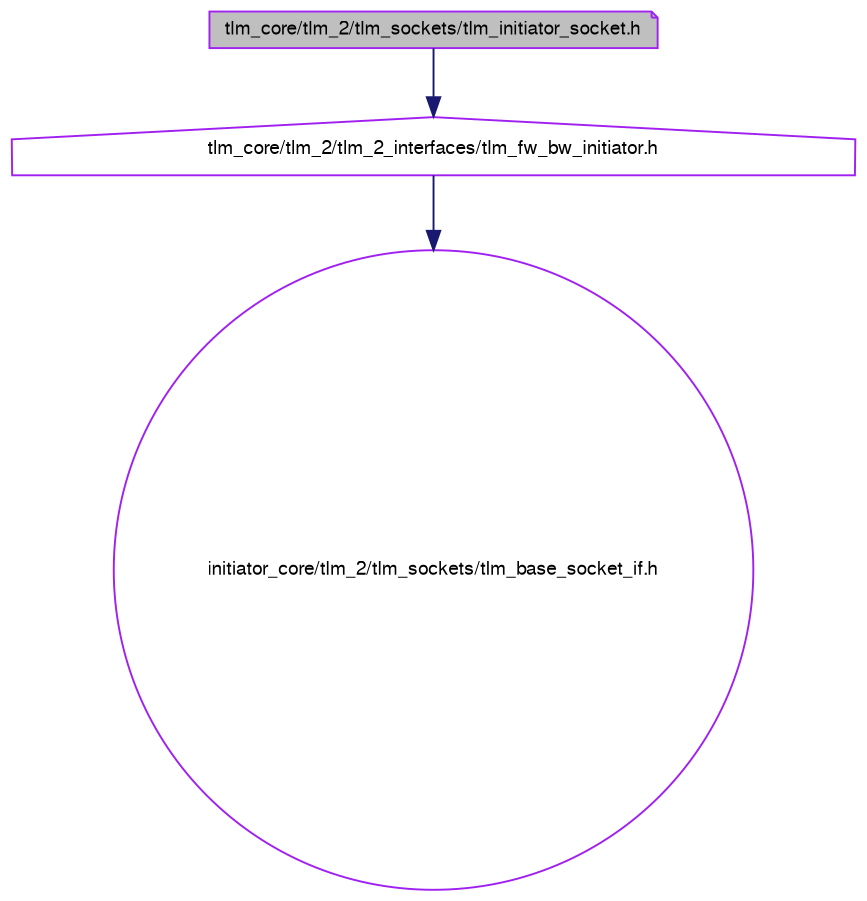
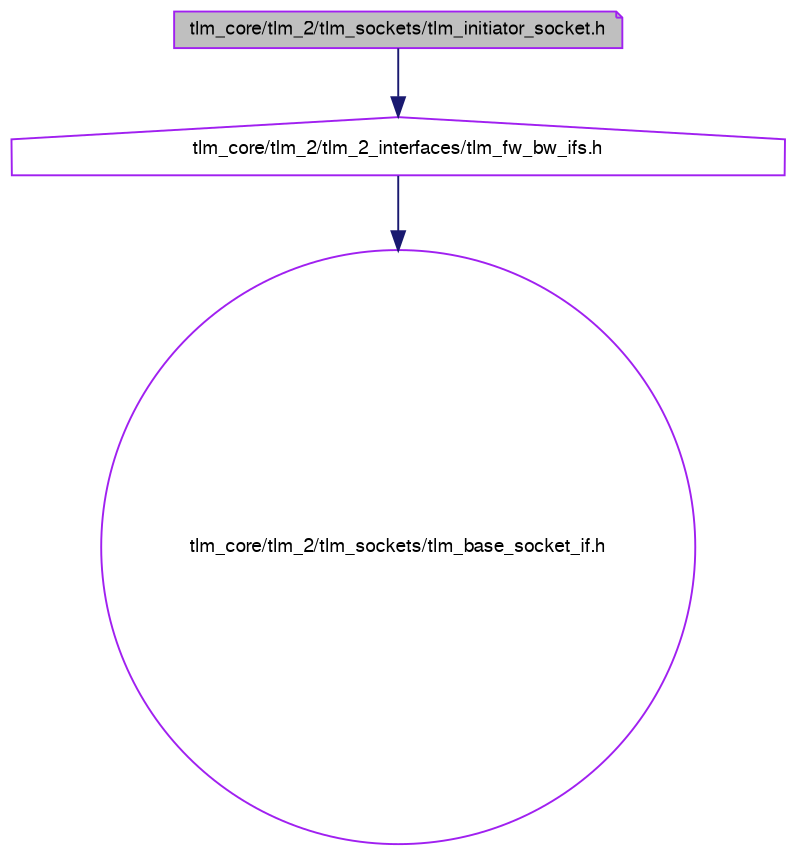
node "tlm_core/tlm_2/tlm_2_interfaces/tlm_fw_bw_initiator.h": label "tlm_core/tlm_2/tlm_2_interfaces/tlm_fw_bw_initiator.h" -> "tlm_core/tlm_2/tlm_2_interfaces/tlm_fw_bw_ifs.h"
node "initiator_core/tlm_2/tlm_sockets/tlm_base_socket_if.h": label "initiator_core/tlm_2/tlm_sockets/tlm_base_socket_if.h" -> "tlm_core/tlm_2/tlm_sockets/tlm_base_socket_if.h"
